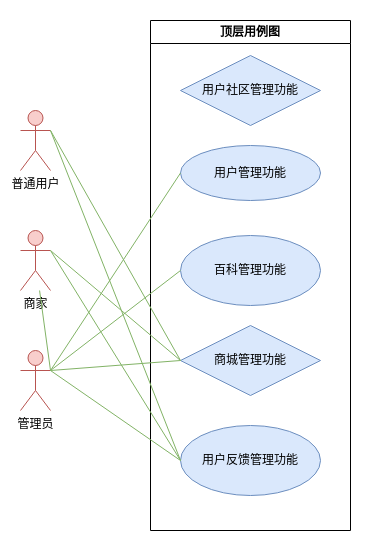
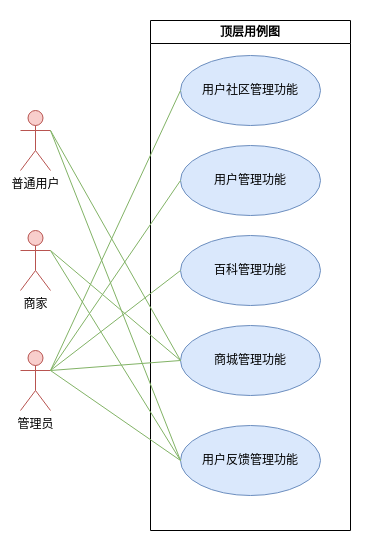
node "用户社区管理功能": shape diamond -> ellipse
node "用户管理功能": size 140x55 -> 140x70
edge "商家" -- "管理员": now "用户社区管理功能" -- "管理员"
node "商城管理功能": shape diamond -> ellipse
